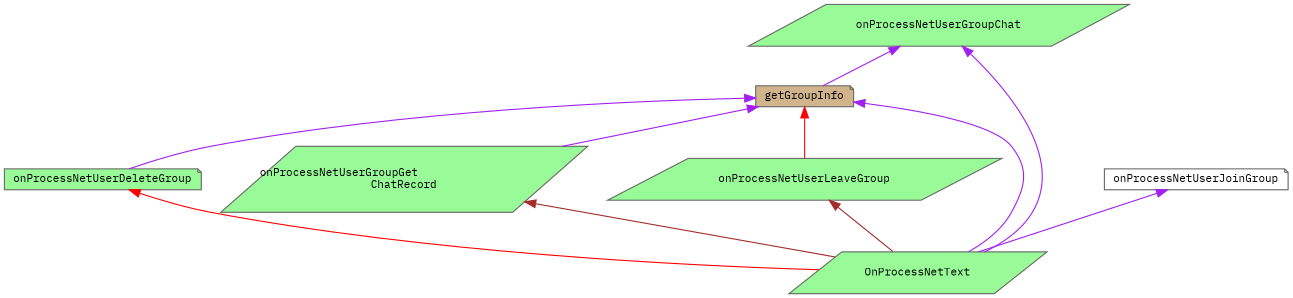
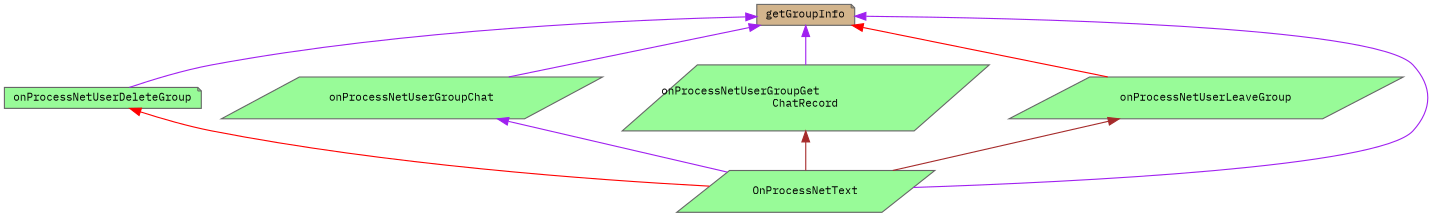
edge "getGroupInfo" -> "onProcessNetUserGroupChat": reversed
node "onProcessNetUserJoinGroup": removed
